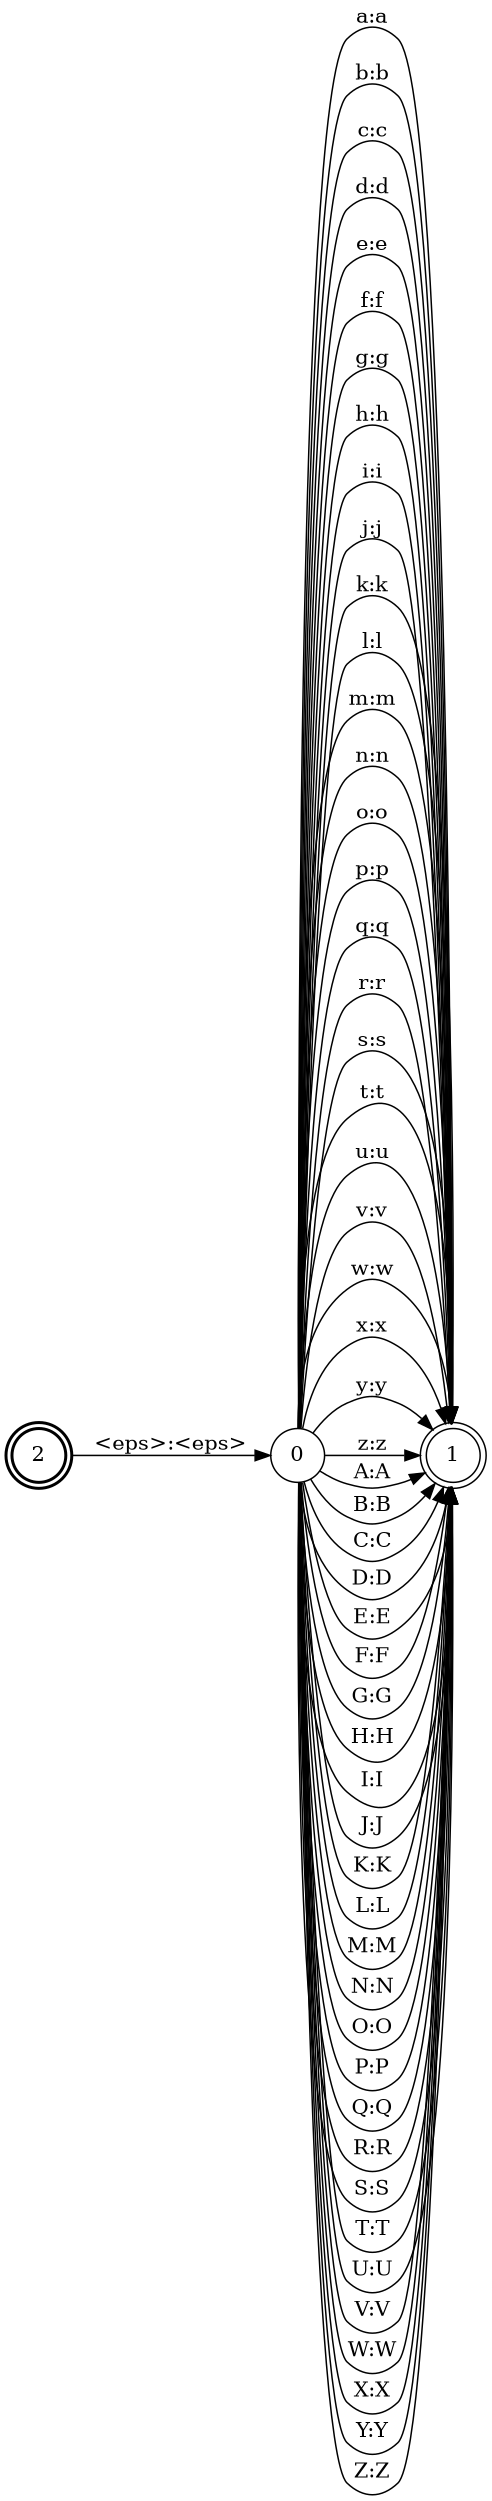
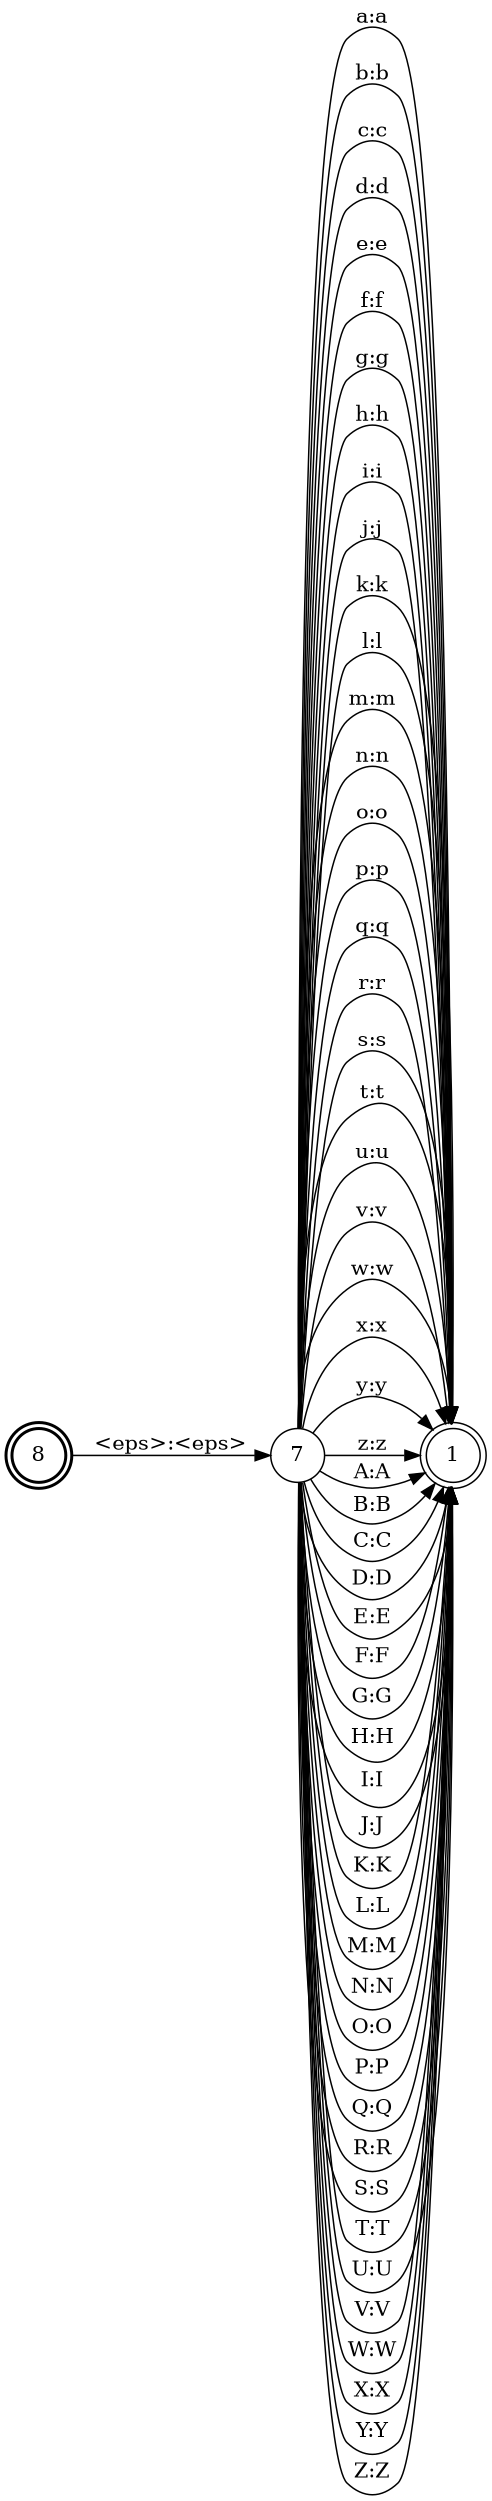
node "2": label "2" -> "8"
node "0": label "0" -> "7"
